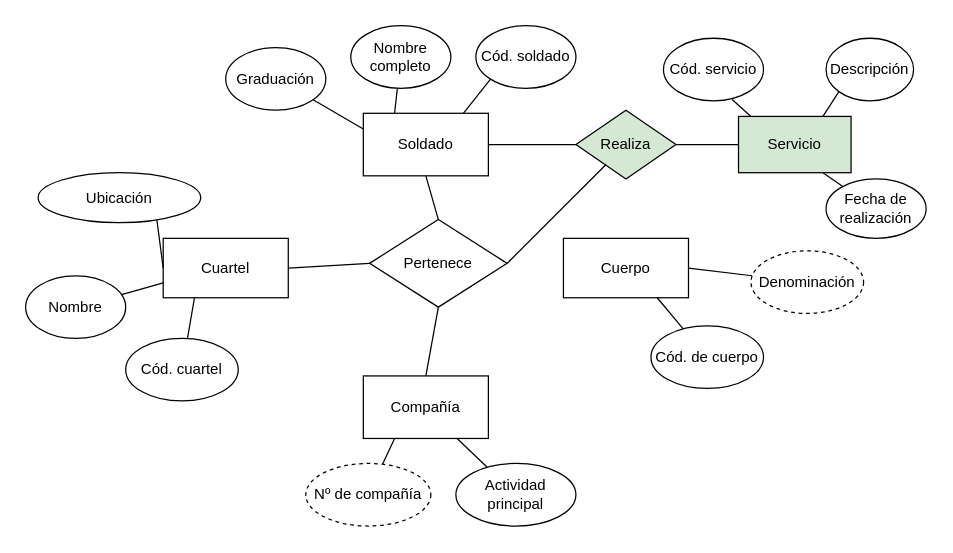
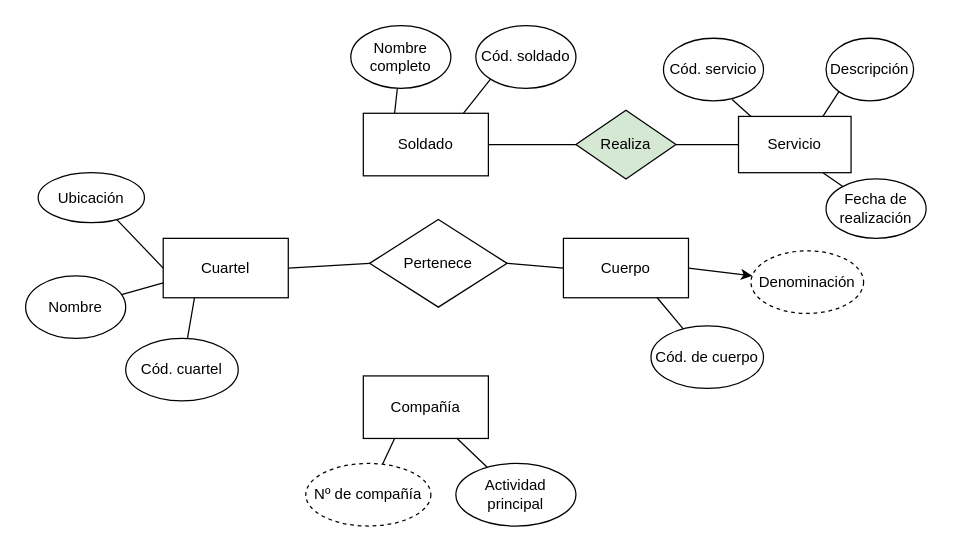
node "Graduación": removed
edge "Graduación" -- "Soldado": removed
node "Servicio": fillcolor #d5e8d4 -> #ffffff
node "Ubicación": size 163x50 -> 106x50
edge "Soldado" -- "Pertenece": removed
edge "Realiza" -- "Pertenece": now "Cuerpo" -- "Pertenece"
edge "Cuerpo" -- "Denominación": arrowhead none -> classic
edge "Pertenece" -- "Compañía": removed
